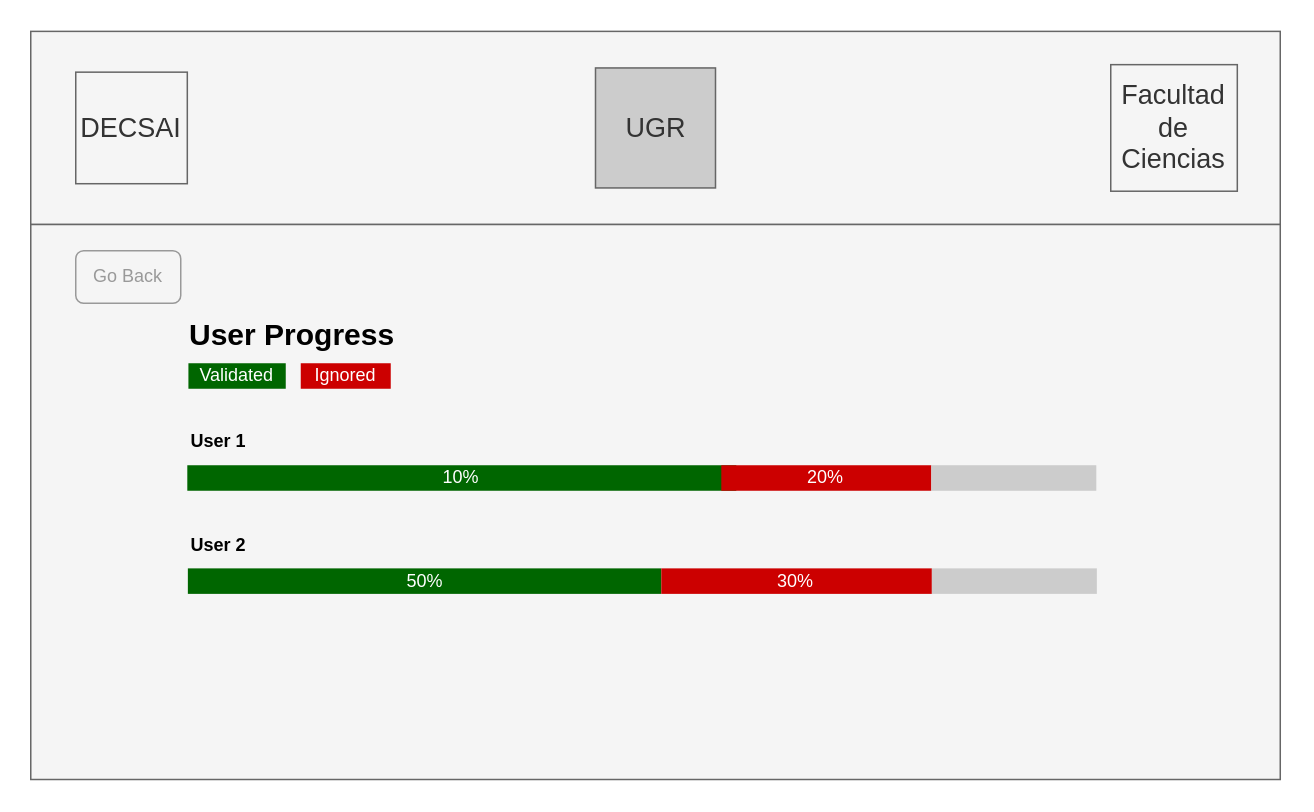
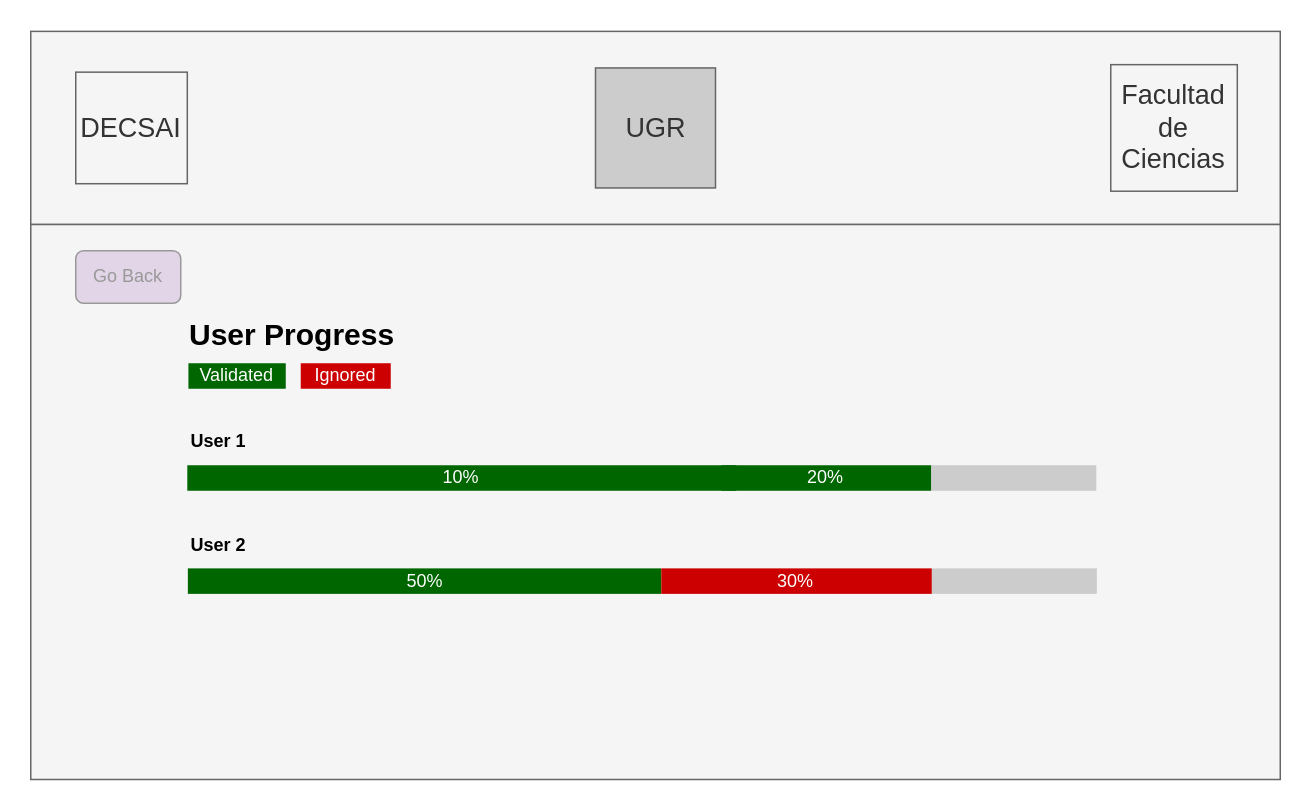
node "Go Back": fillcolor #f5f5f5 -> #e1d5e7
node "20%": fillcolor #cc0000 -> #006600
